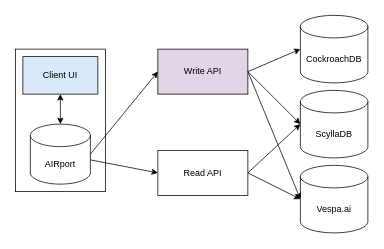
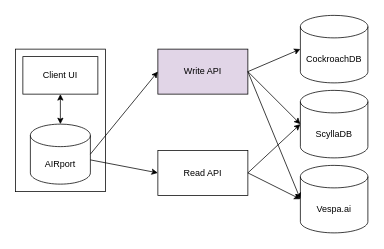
node "Client UI": fillcolor #dae8fc -> #ffffff
